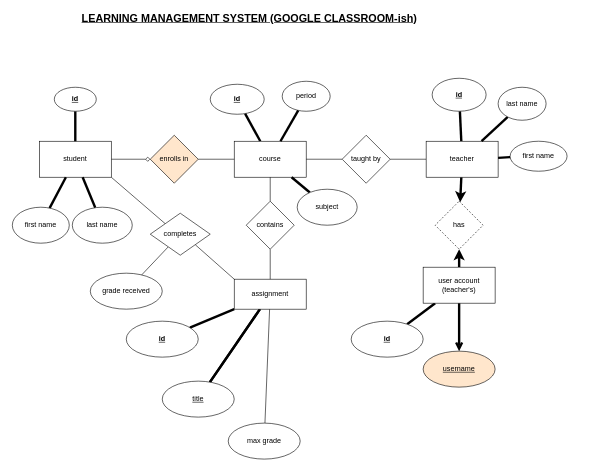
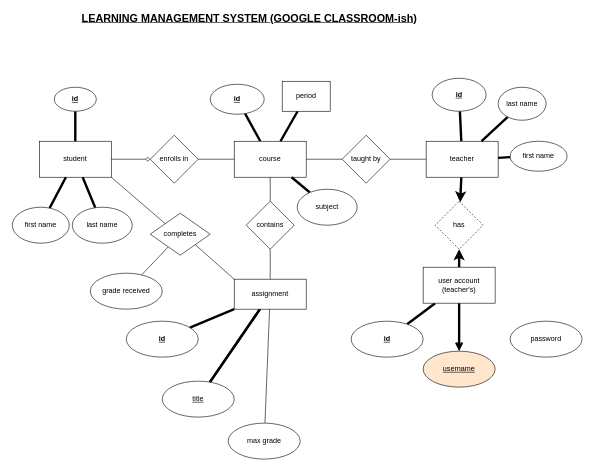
node "period": shape ellipse -> rectangle
node "enrolls in": fillcolor #ffe6cc -> #ffffff
node "password": added
